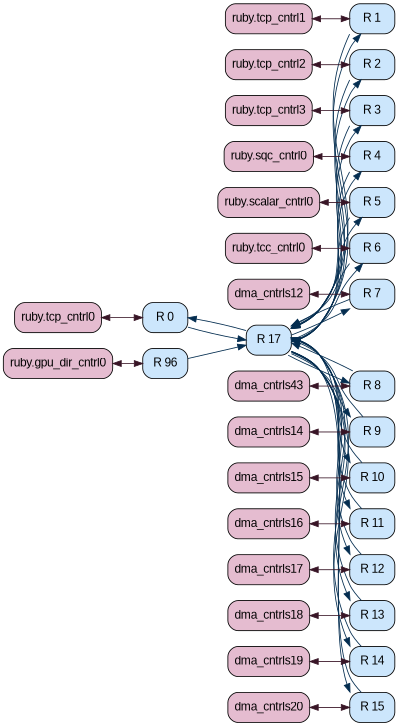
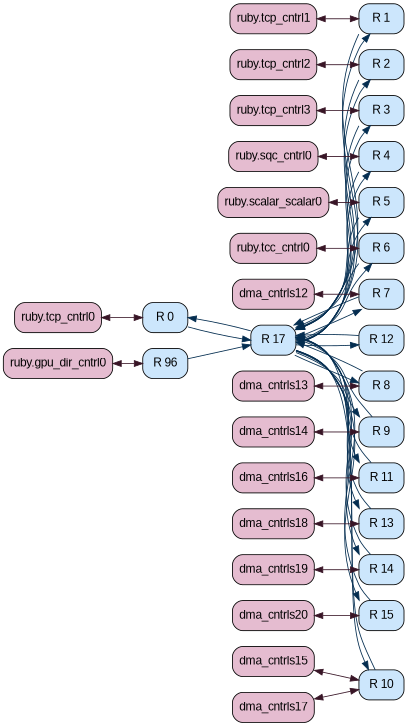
node "ruby.scalar_cntrl0": label "ruby.scalar_cntrl0" -> "ruby.scalar_scalar0"
node "dma_cntrls43": label "dma_cntrls43" -> "dma_cntrls13"
edge "dma_cntrls17" -- "R 12": now "dma_cntrls17" -- "R 10"
